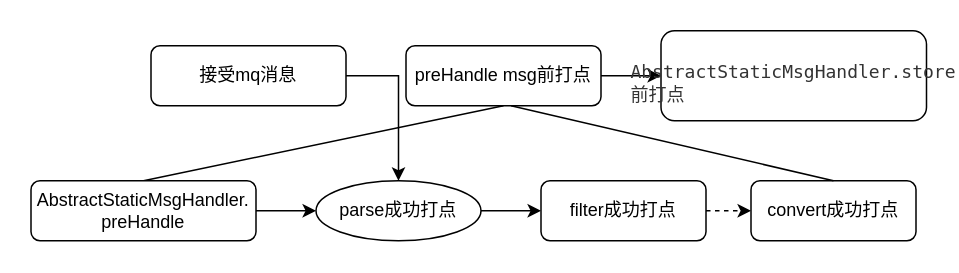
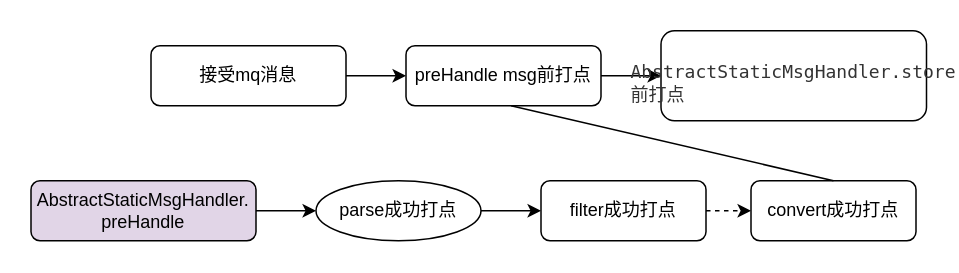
edge "接受mq消息" -> "parse成功打点": now "接受mq消息" -> "preHandle msg前打点"
edge "preHandle msg前打点" -- "AbstractStaticMsgHandler. preHandle": removed
node "AbstractStaticMsgHandler. preHandle": fillcolor #ffffff -> #e1d5e7
